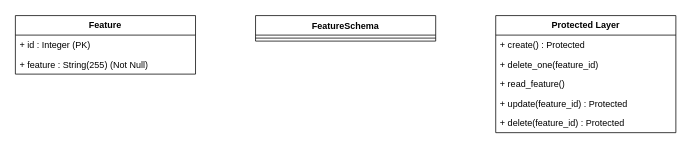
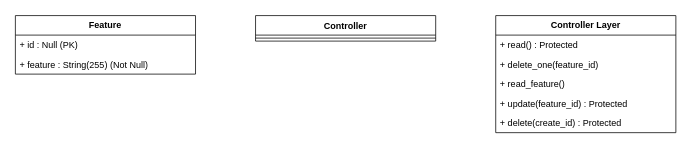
node "Protected Layer": label "Protected Layer" -> "Controller Layer"
node "FeatureSchema": label "FeatureSchema" -> "Controller"
node "+ id : Integer (PK)": label "+ id : Integer (PK)" -> "+ id : Null (PK)"
node "+ create() : Protected": label "+ create() : Protected" -> "+ read() : Protected"
node "+ delete(feature_id) : Protected": label "+ delete(feature_id) : Protected" -> "+ delete(create_id) : Protected"
